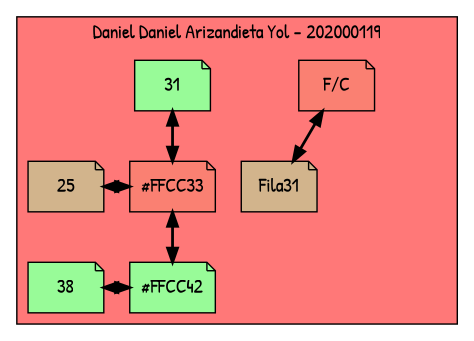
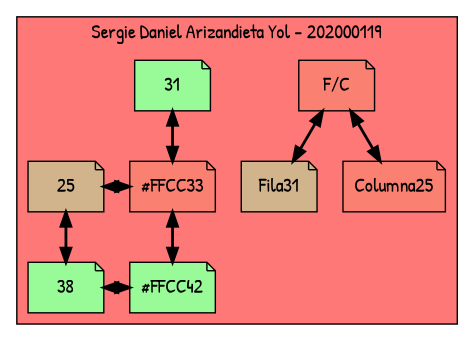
cluster "Daniel Daniel Arizandieta Yol - 202000119": label "Daniel Daniel Arizandieta Yol - 202000119" -> "Sergie Daniel Arizandieta Yol - 202000119"
node "Columna25": added
edge "25" -- "38": added
